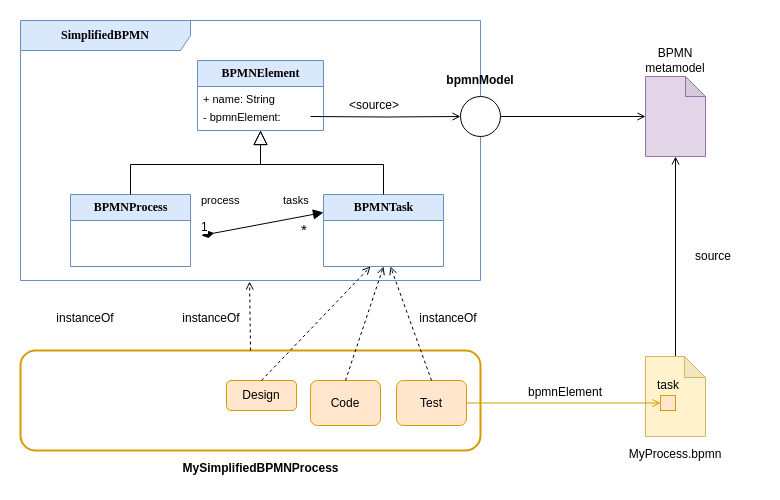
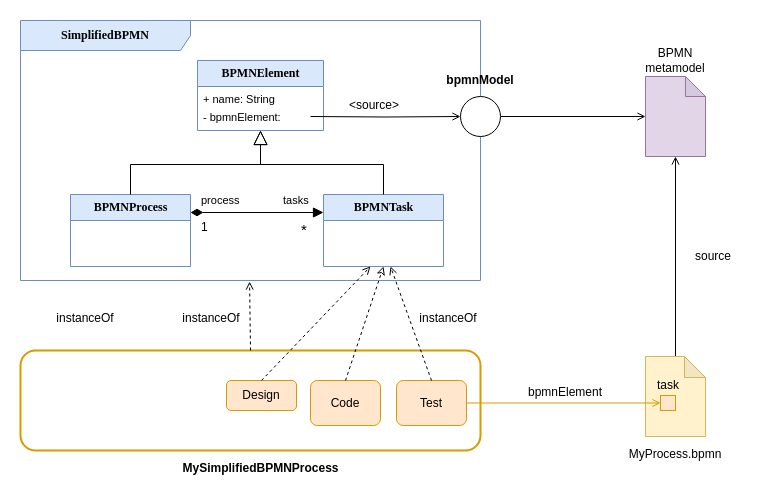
edge "BPMNTask" -- "1": now "BPMNTask" -- "BPMNProcess"
edge "Code" -> "BPMNTask": arrowhead open -> classic
